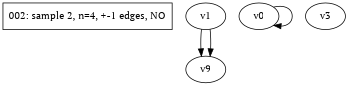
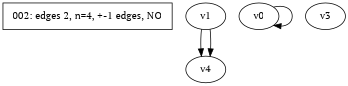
node "002: sample 2, n=4, +-1 edges, NO": label "002: sample 2, n=4, +-1 edges, NO" -> "002: edges 2, n=4, +-1 edges, NO"
node "v9": label "v9" -> "v4"
